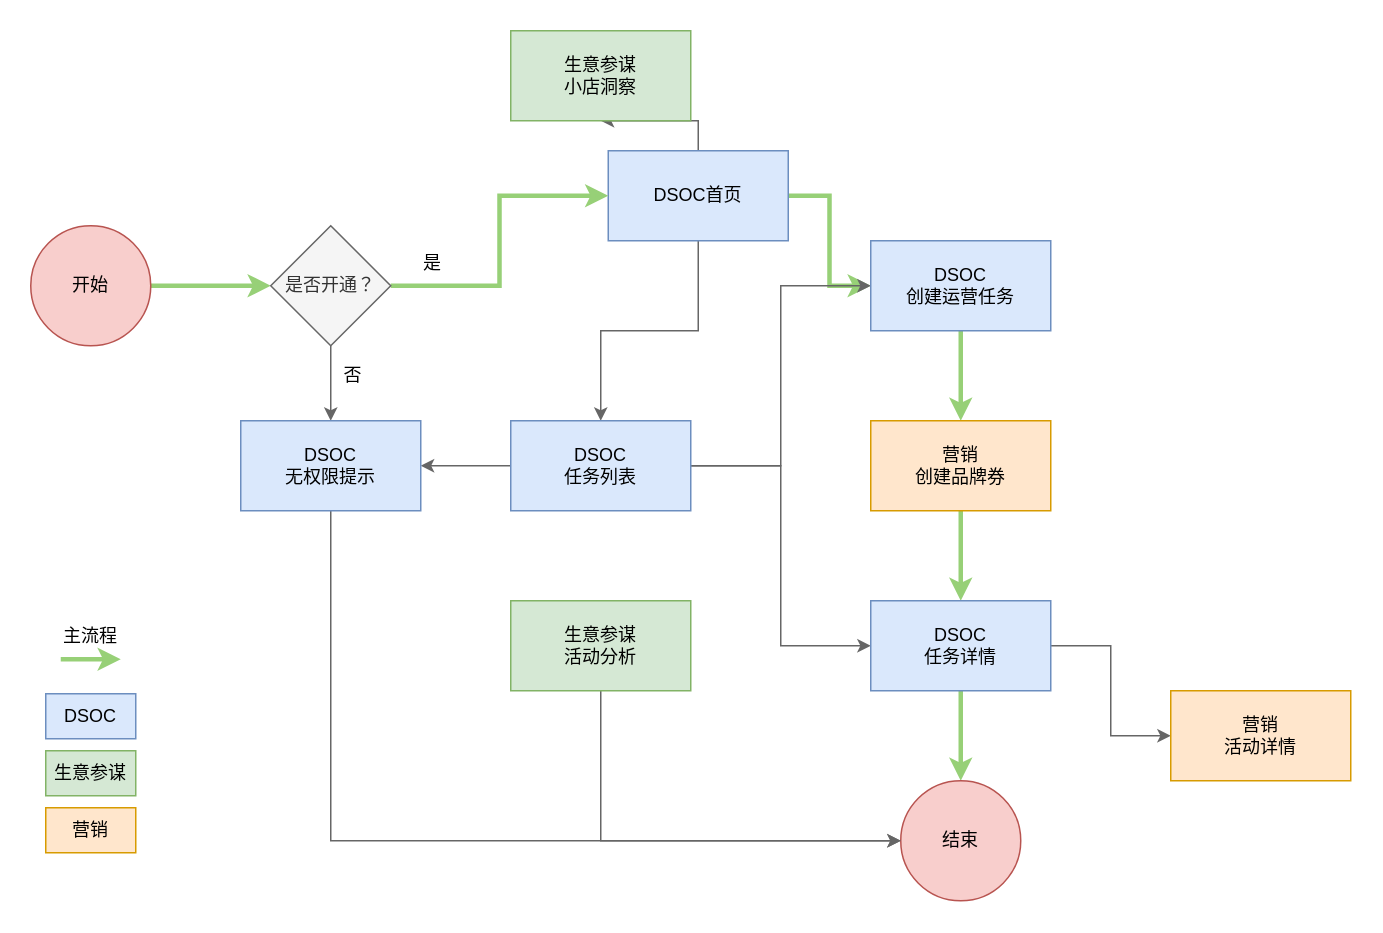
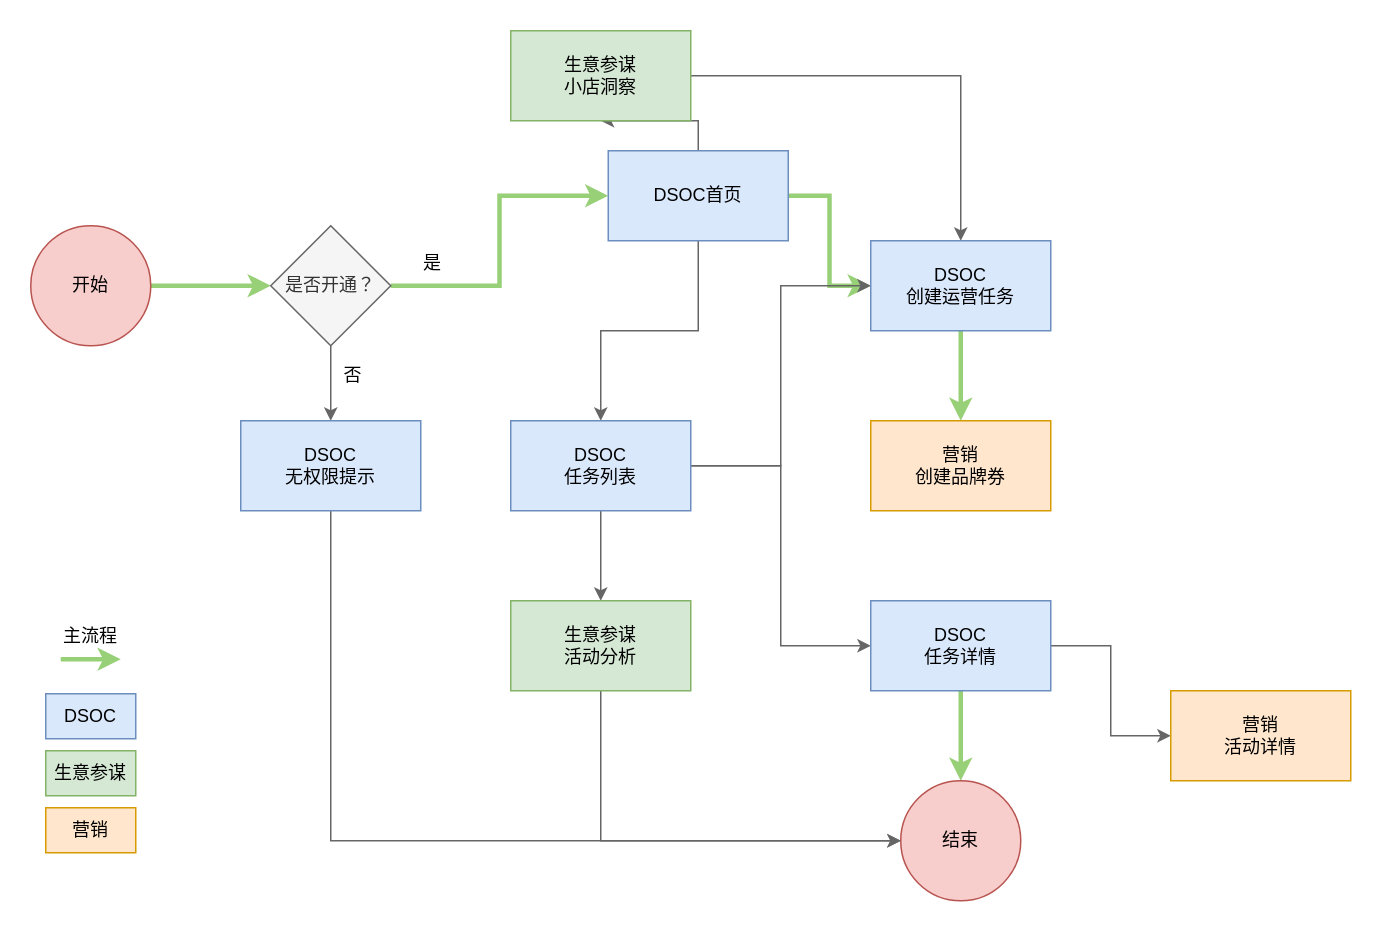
edge "生意参谋 小店洞察" -> "DSOC 创建运营任务": added
edge "DSOC 任务列表" -> "DSOC 无权限提示": now "DSOC 任务列表" -> "生意参谋 活动分析"
edge "营销 创建品牌券" -> "DSOC 任务详情": removed
